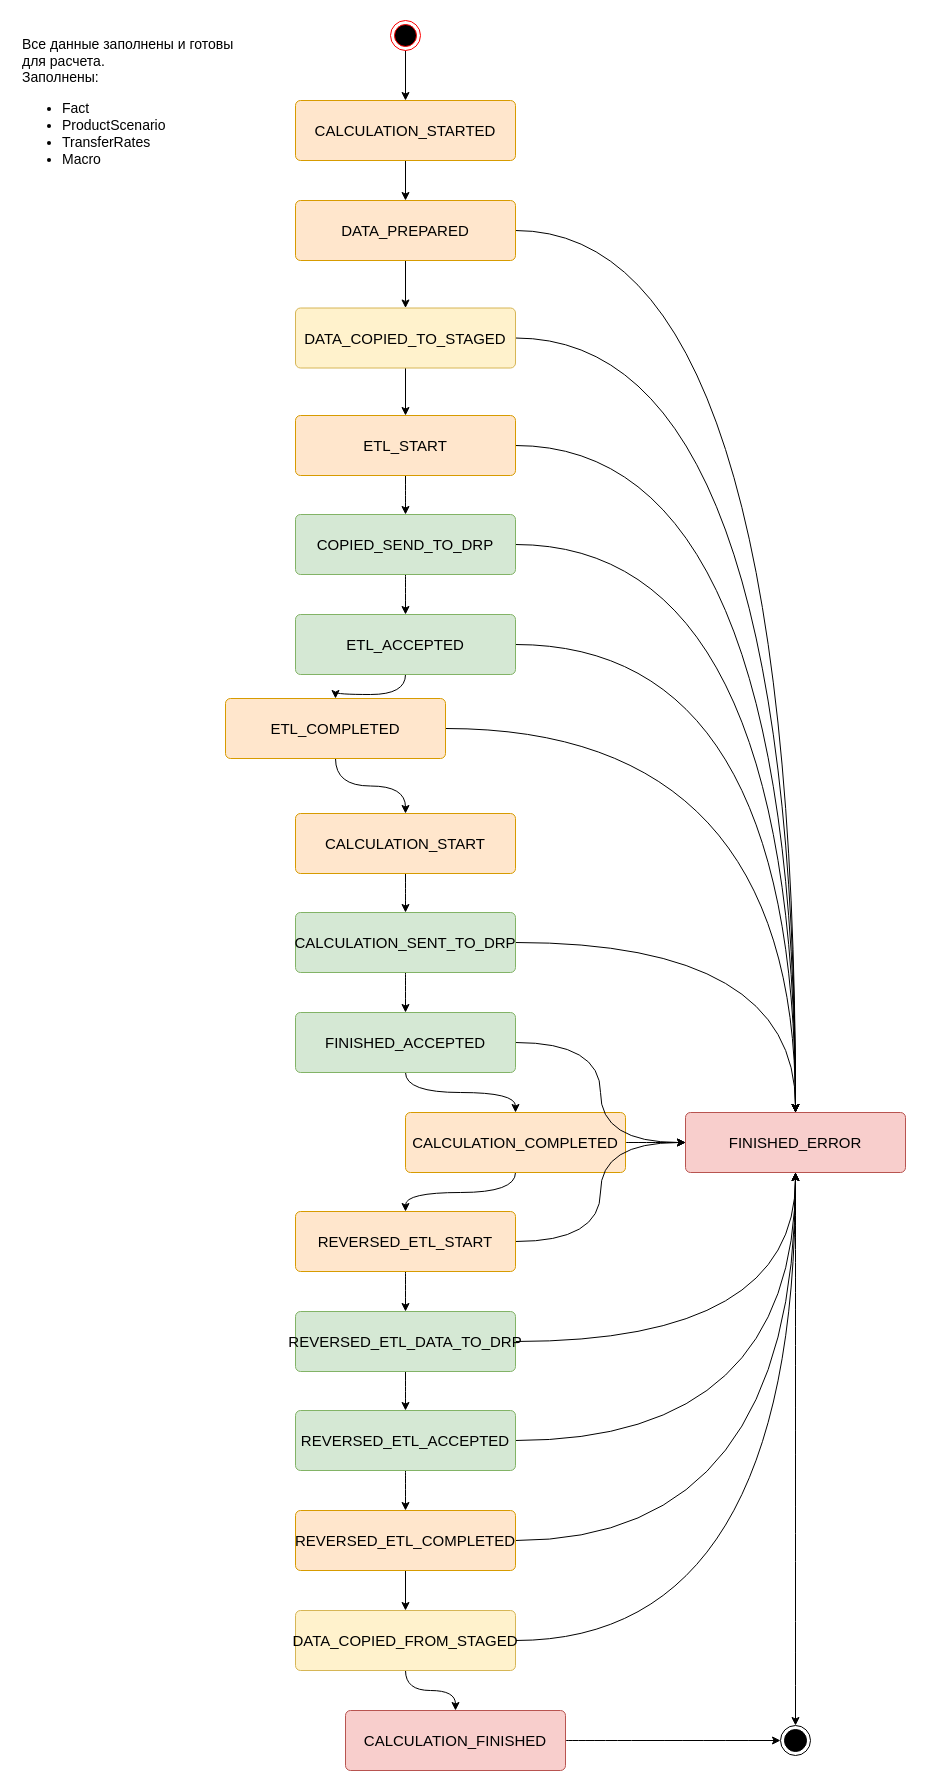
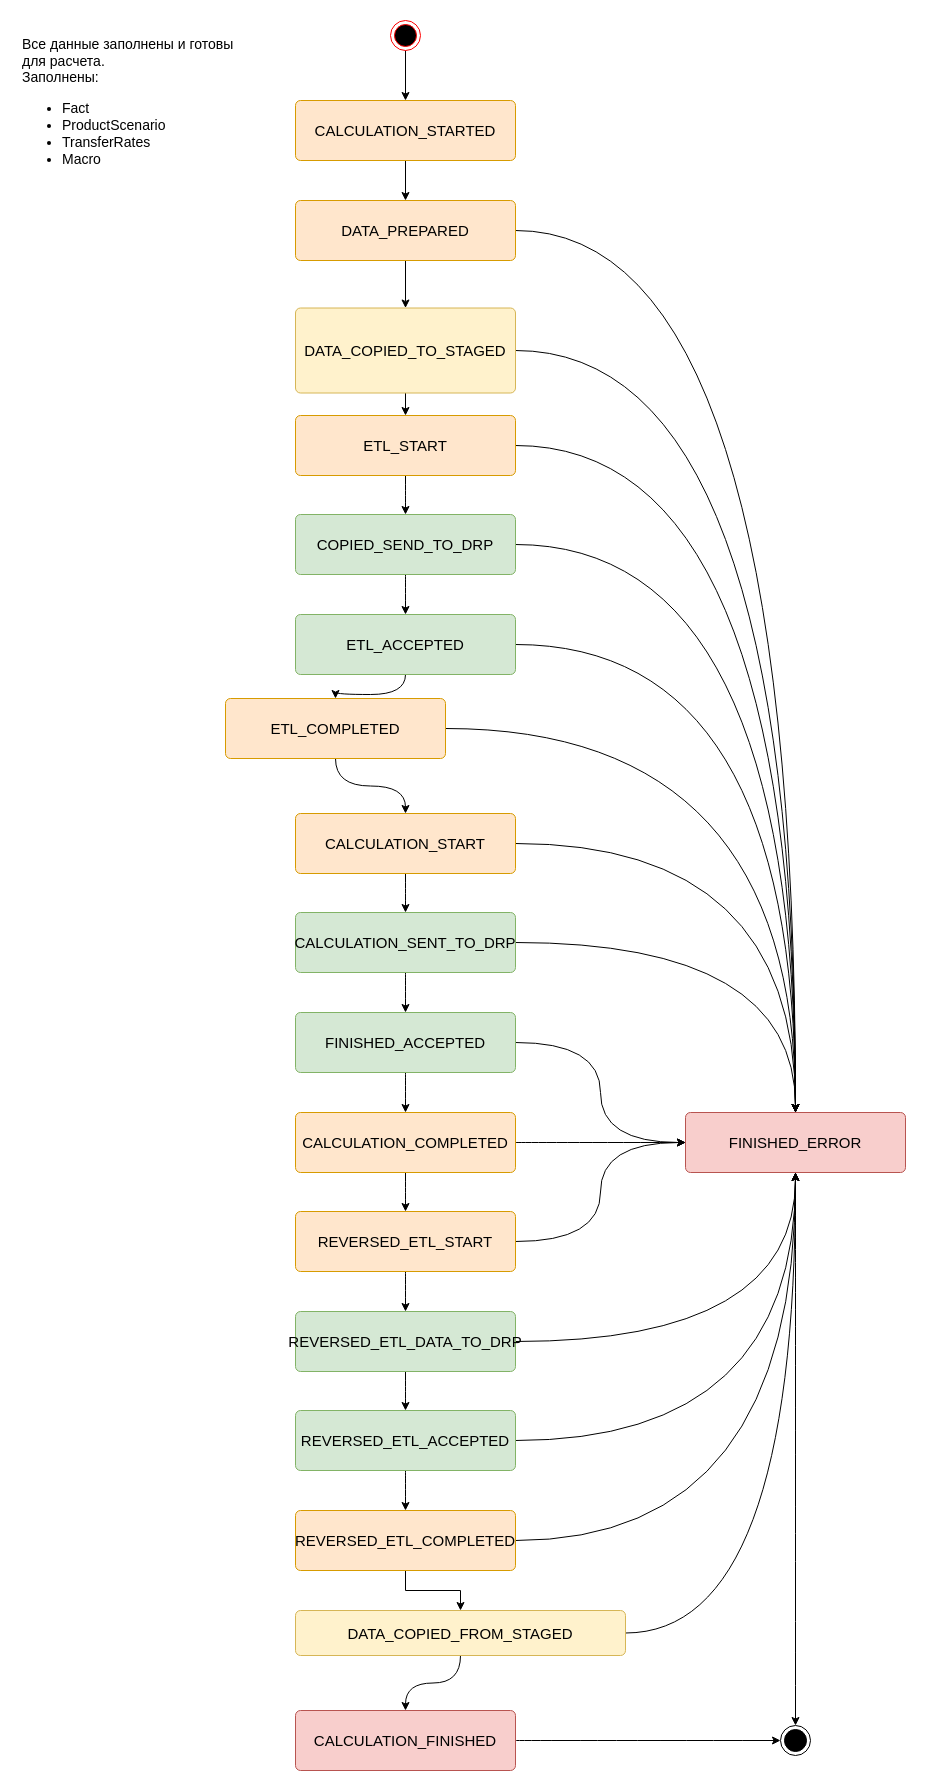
node "DATA_COPIED_TO_STAGED": size 220x60 -> 220x85
edge "CALCULATION_START" -> "FINISHED_ERROR": added
node "CALCULATION_COMPLETED": moved (516, 1143) -> (406, 1143)
node "DATA_COPIED_FROM_STAGED": size 220x60 -> 330x45
node "CALCULATION_FINISHED": moved (456, 1741) -> (406, 1741)
